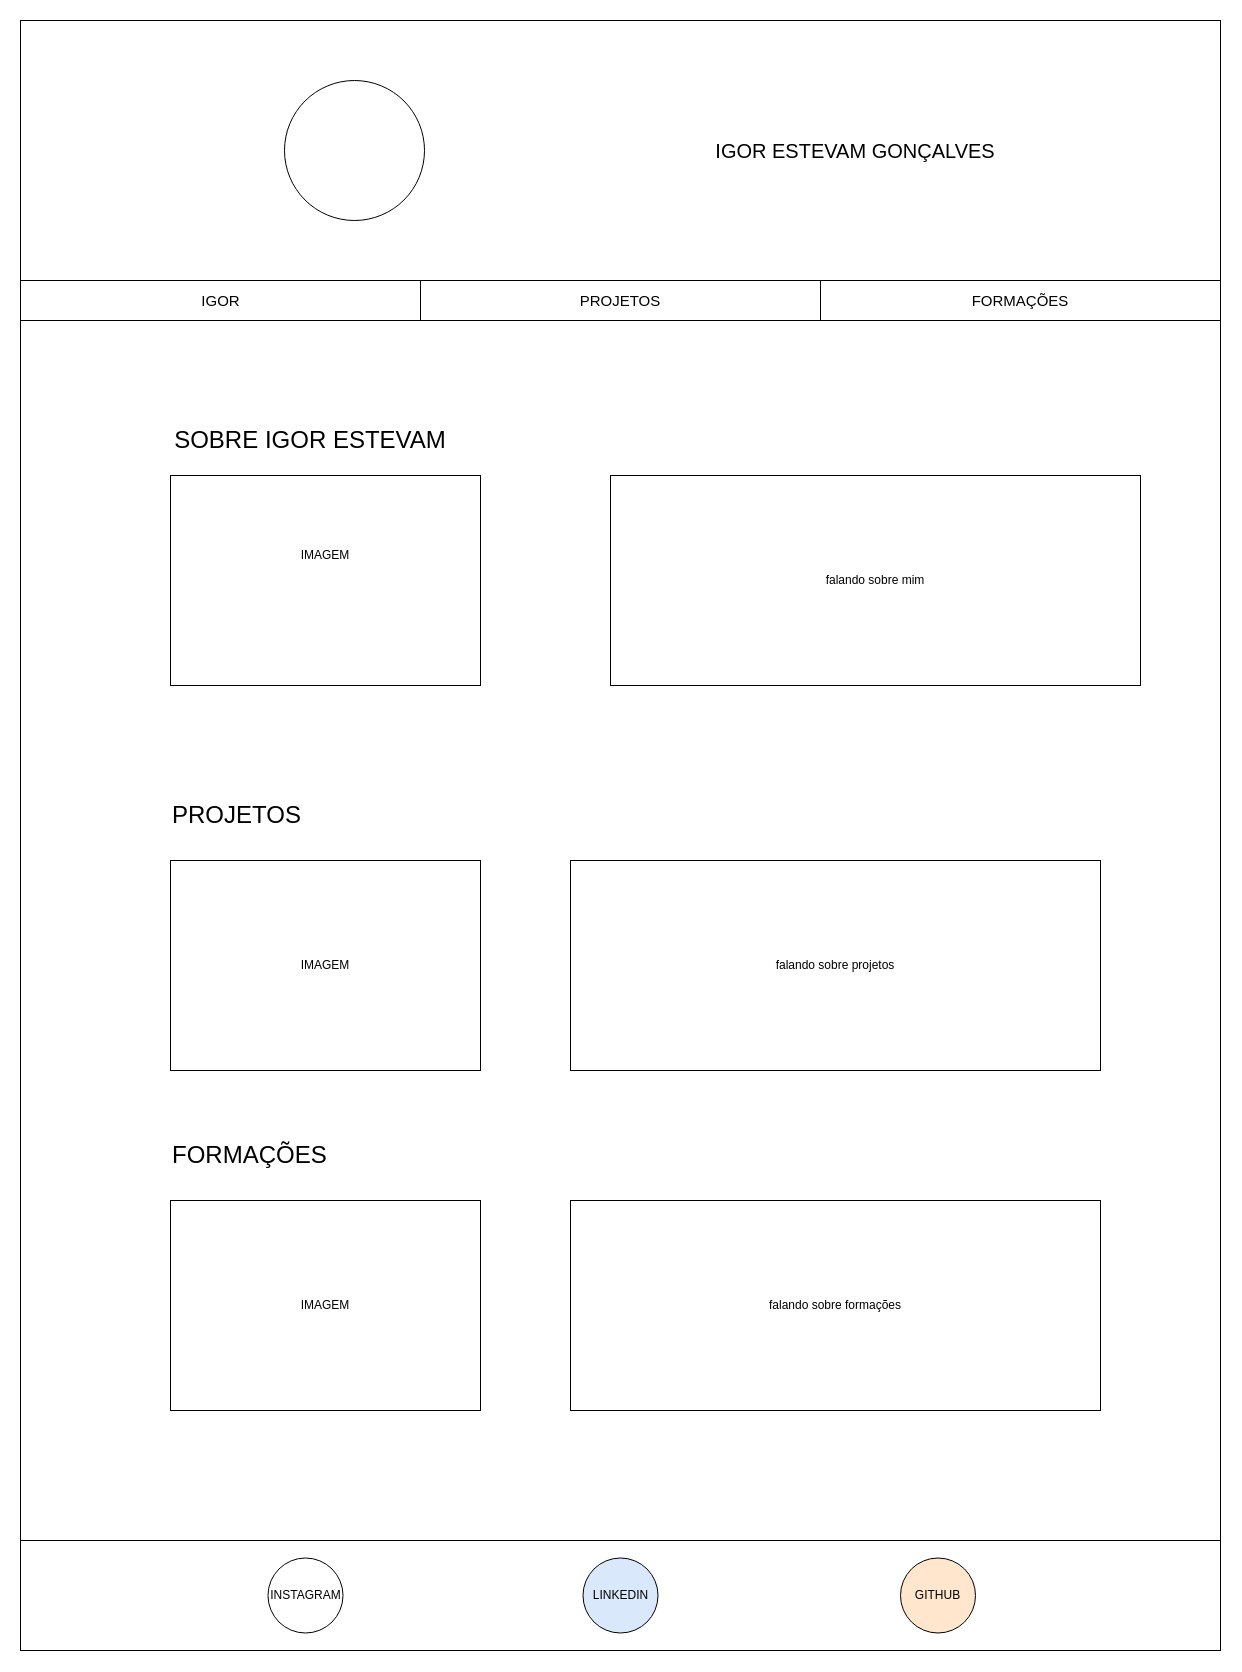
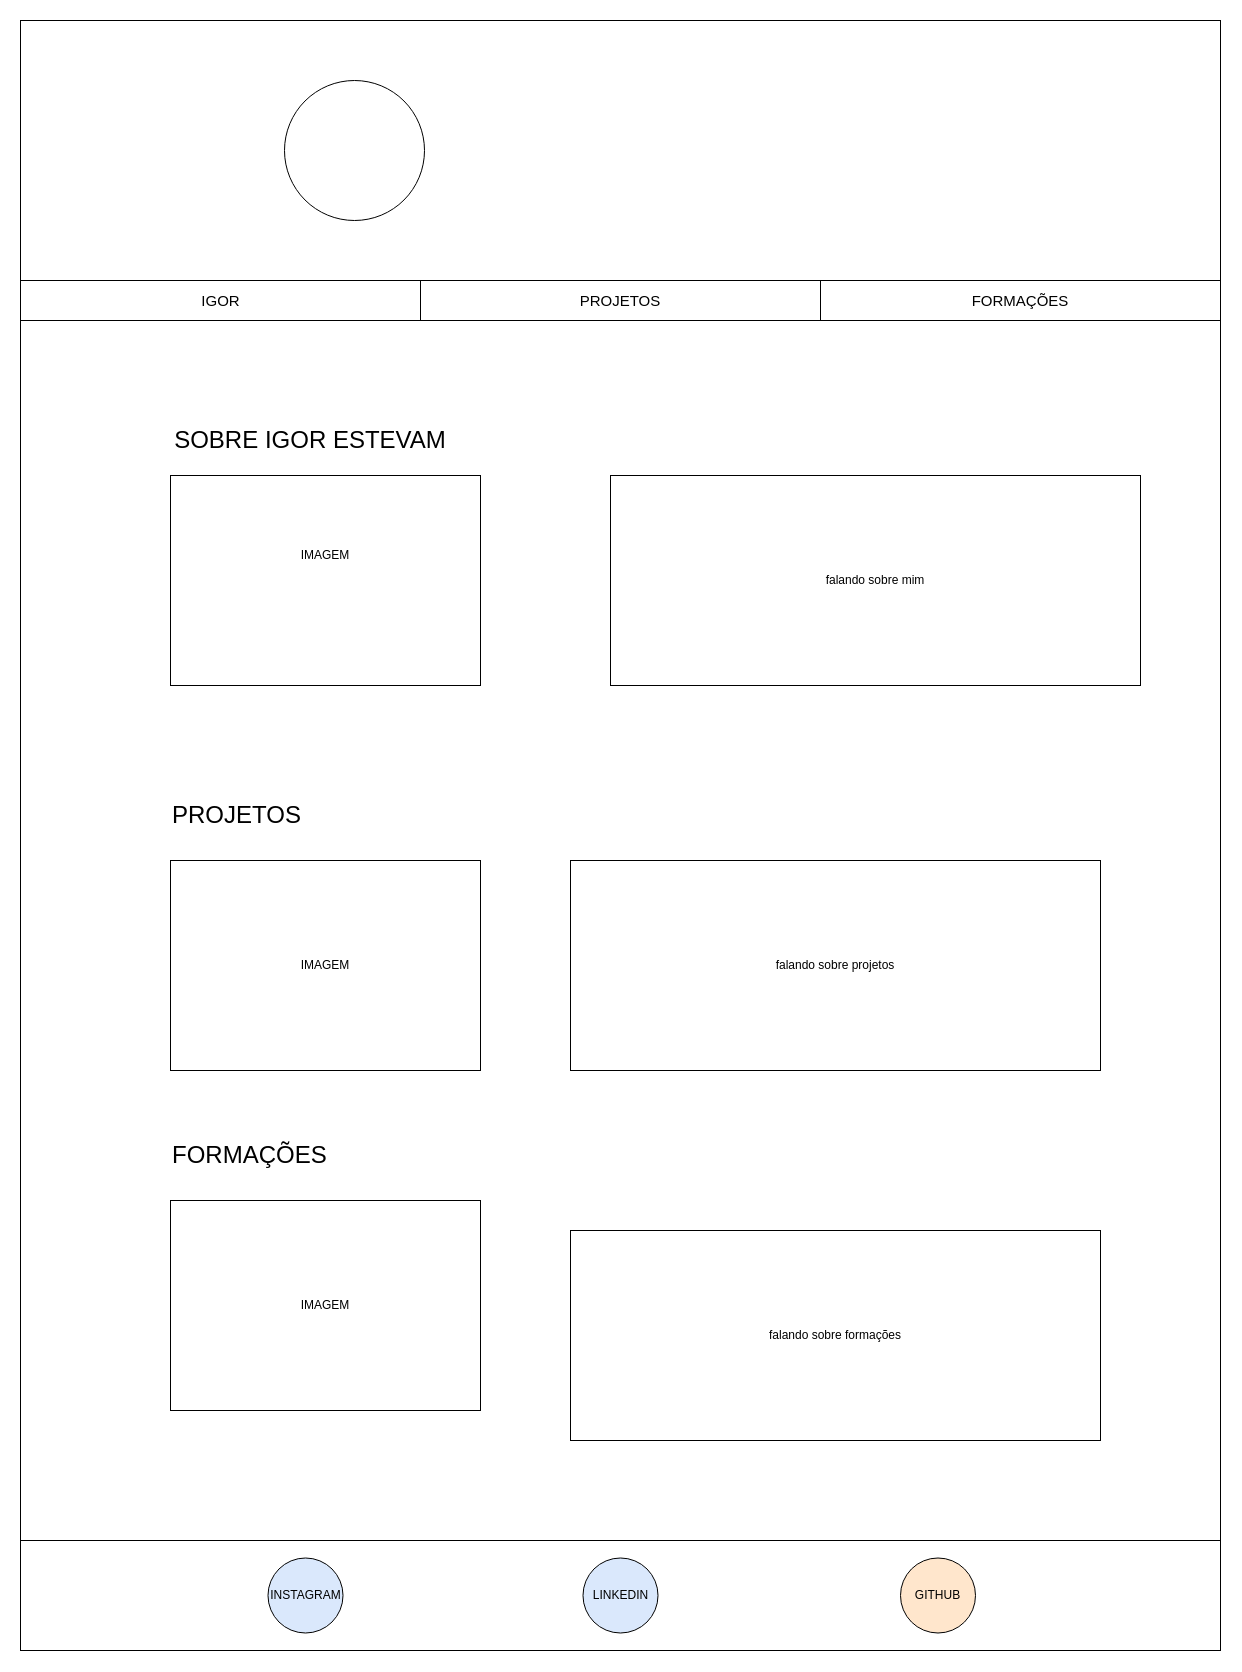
node "IGOR ESTEVAM GONÇALVES": removed
node "falando sobre formações": moved (836, 1306) -> (836, 1336)
node "INSTAGRAM": fillcolor #ffffff -> #dae8fc
